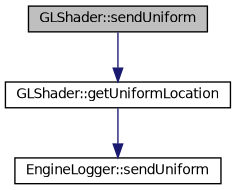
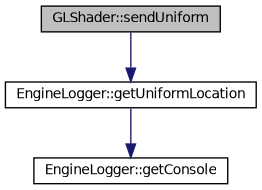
node "GLShader::getUniformLocation": label "GLShader::getUniformLocation" -> "EngineLogger::getUniformLocation"
node "EngineLogger::sendUniform": label "EngineLogger::sendUniform" -> "EngineLogger::getConsole"
